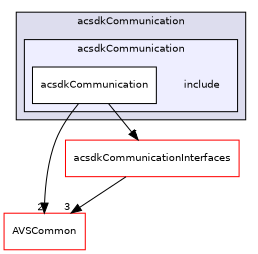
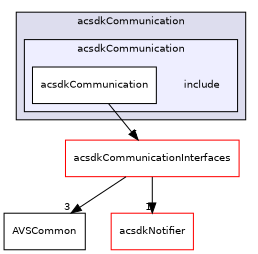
edge "acsdkCommunication" -> "AVSCommon": removed
node "AVSCommon": color red -> black
node "acsdkNotifier": added
